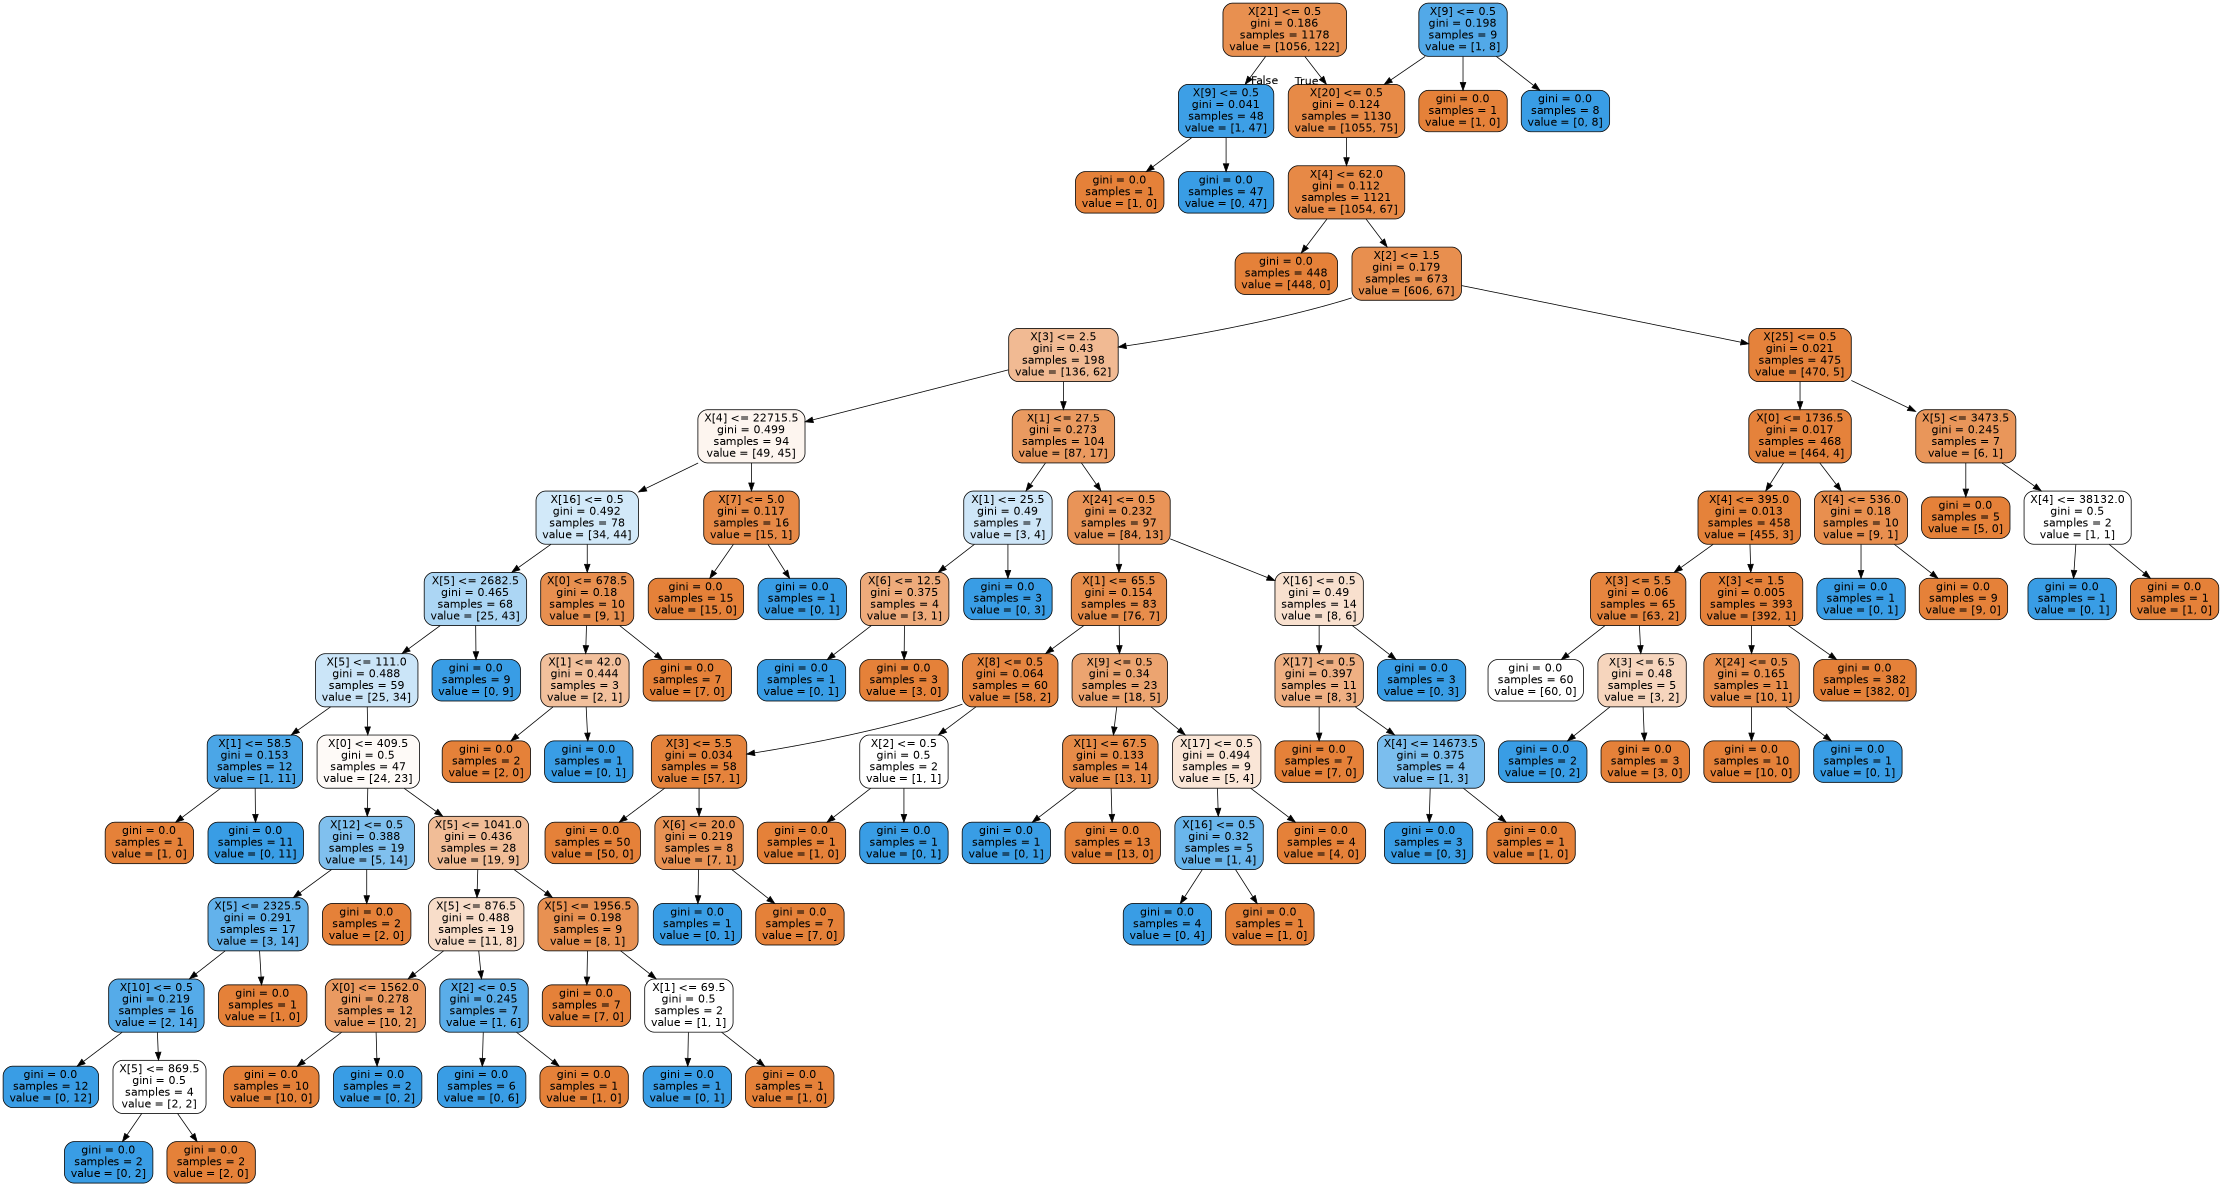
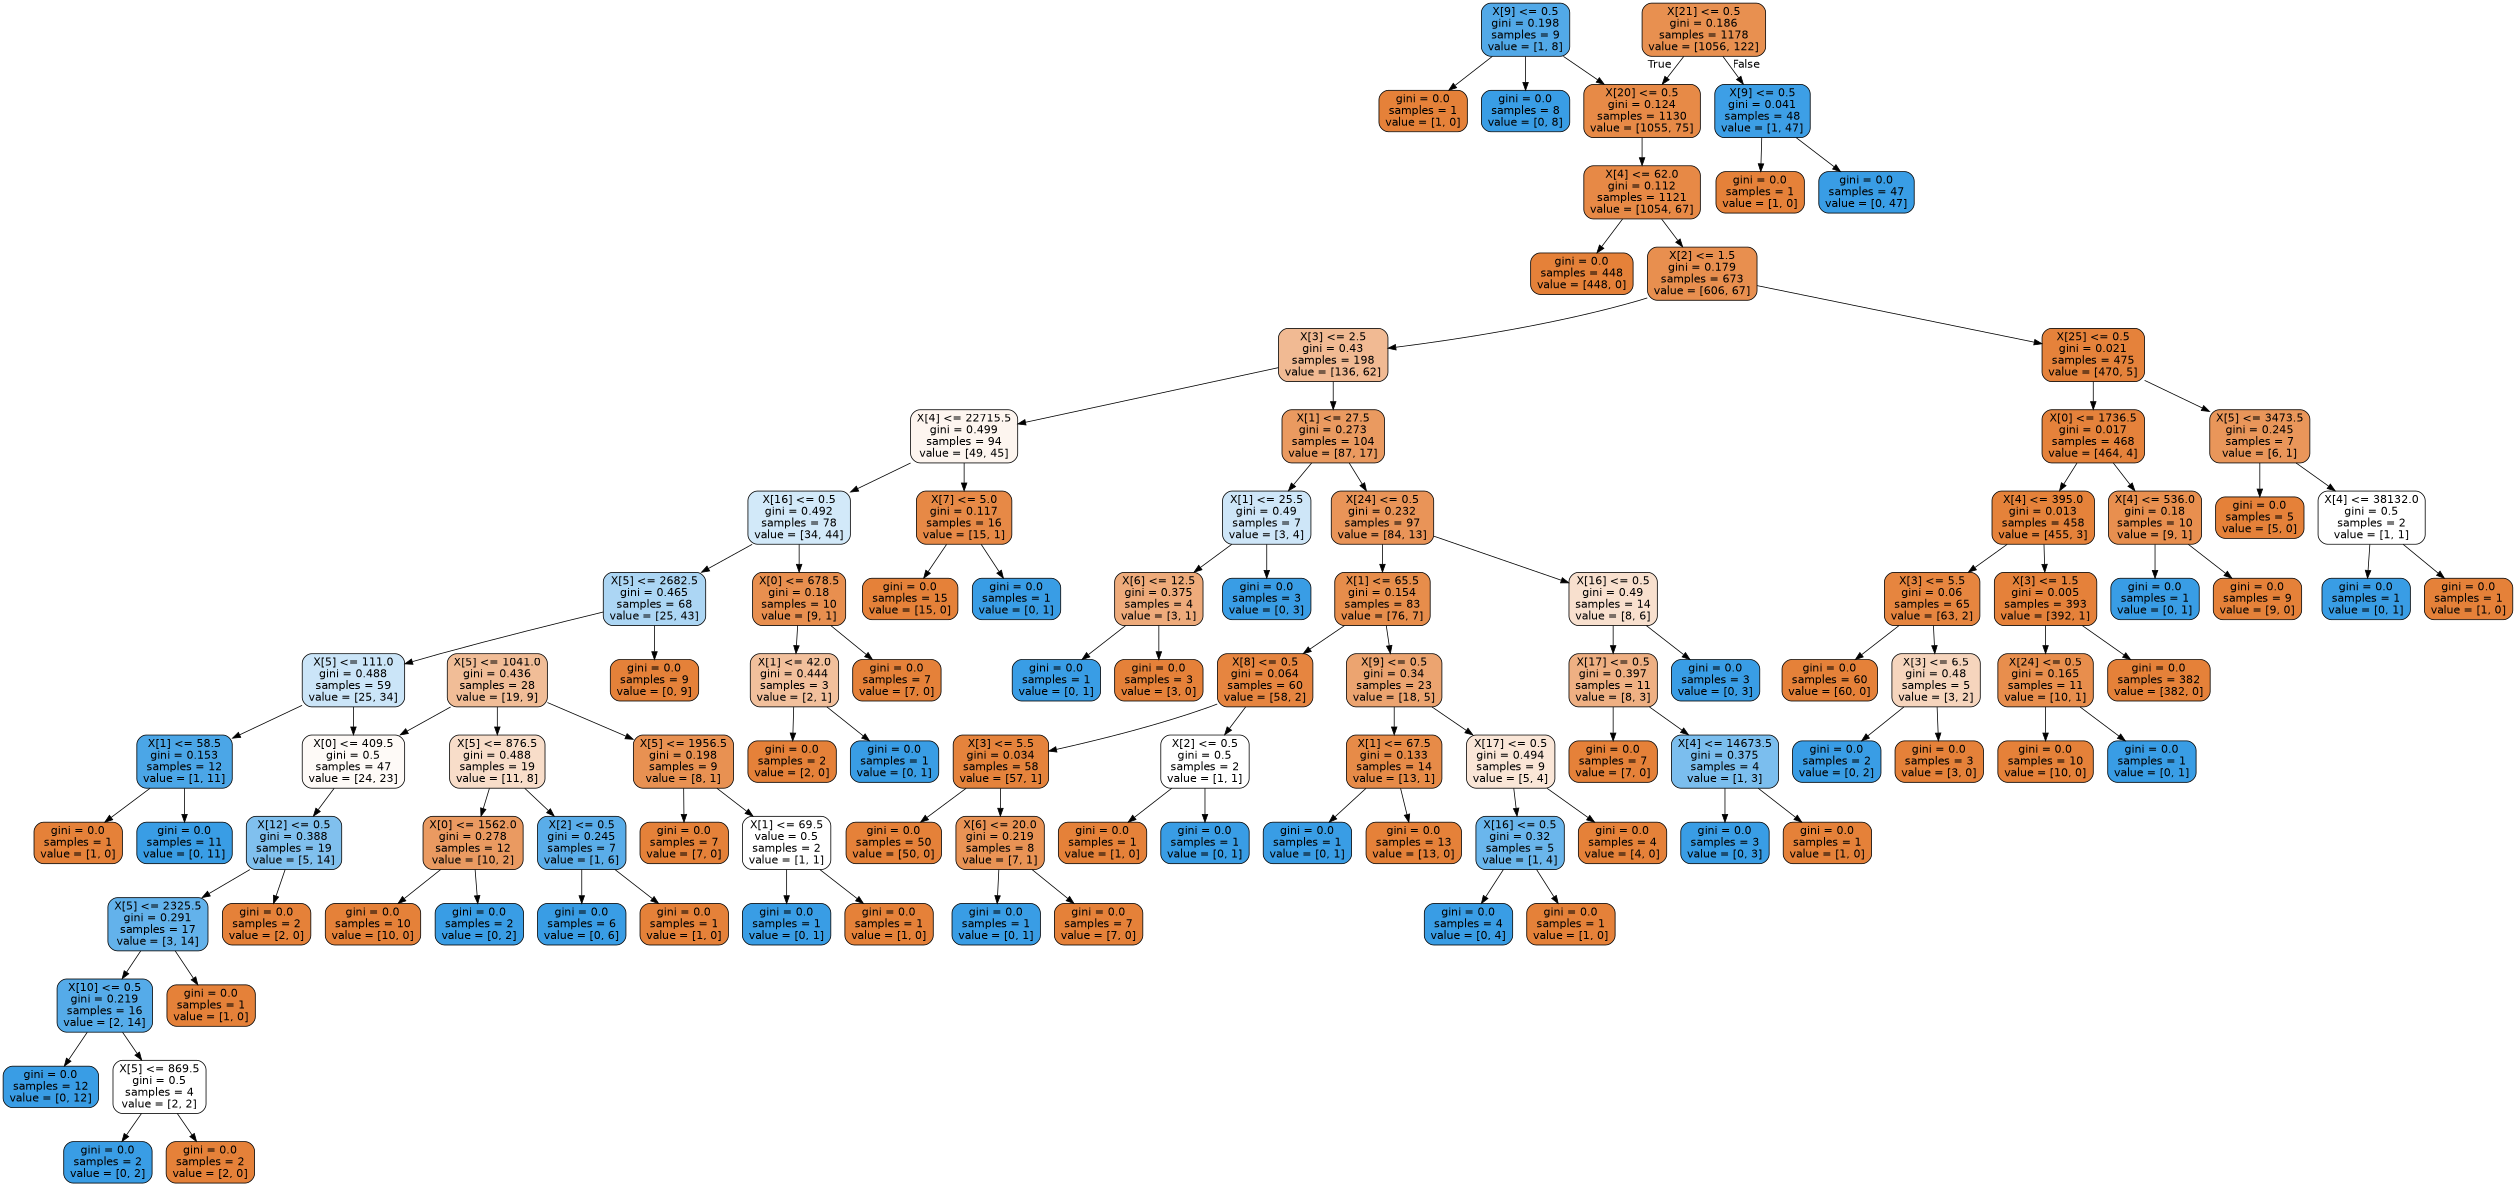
node "gini = 0.0 samples = 9 value = [0, 9]": fillcolor #399de5 -> #e58139
node "gini = 0.0 samples = 60 value = [60, 0]": fillcolor #ffffff -> #e58139
edge "X[0] <= 409.5 gini = 0.5 samples = 47 value = [24, 23]" -> "X[5] <= 1041.0 gini = 0.436 samples = 28 value = [19, 9]": reversed
node "X[1] <= 69.5 gini = 0.5 samples = 2 value = [1, 1]": label "X[1] <= 69.5 gini = 0.5 samples = 2 value = [1, 1]" -> "X[1] <= 69.5 value = 0.5 samples = 2 value = [1, 1]"
